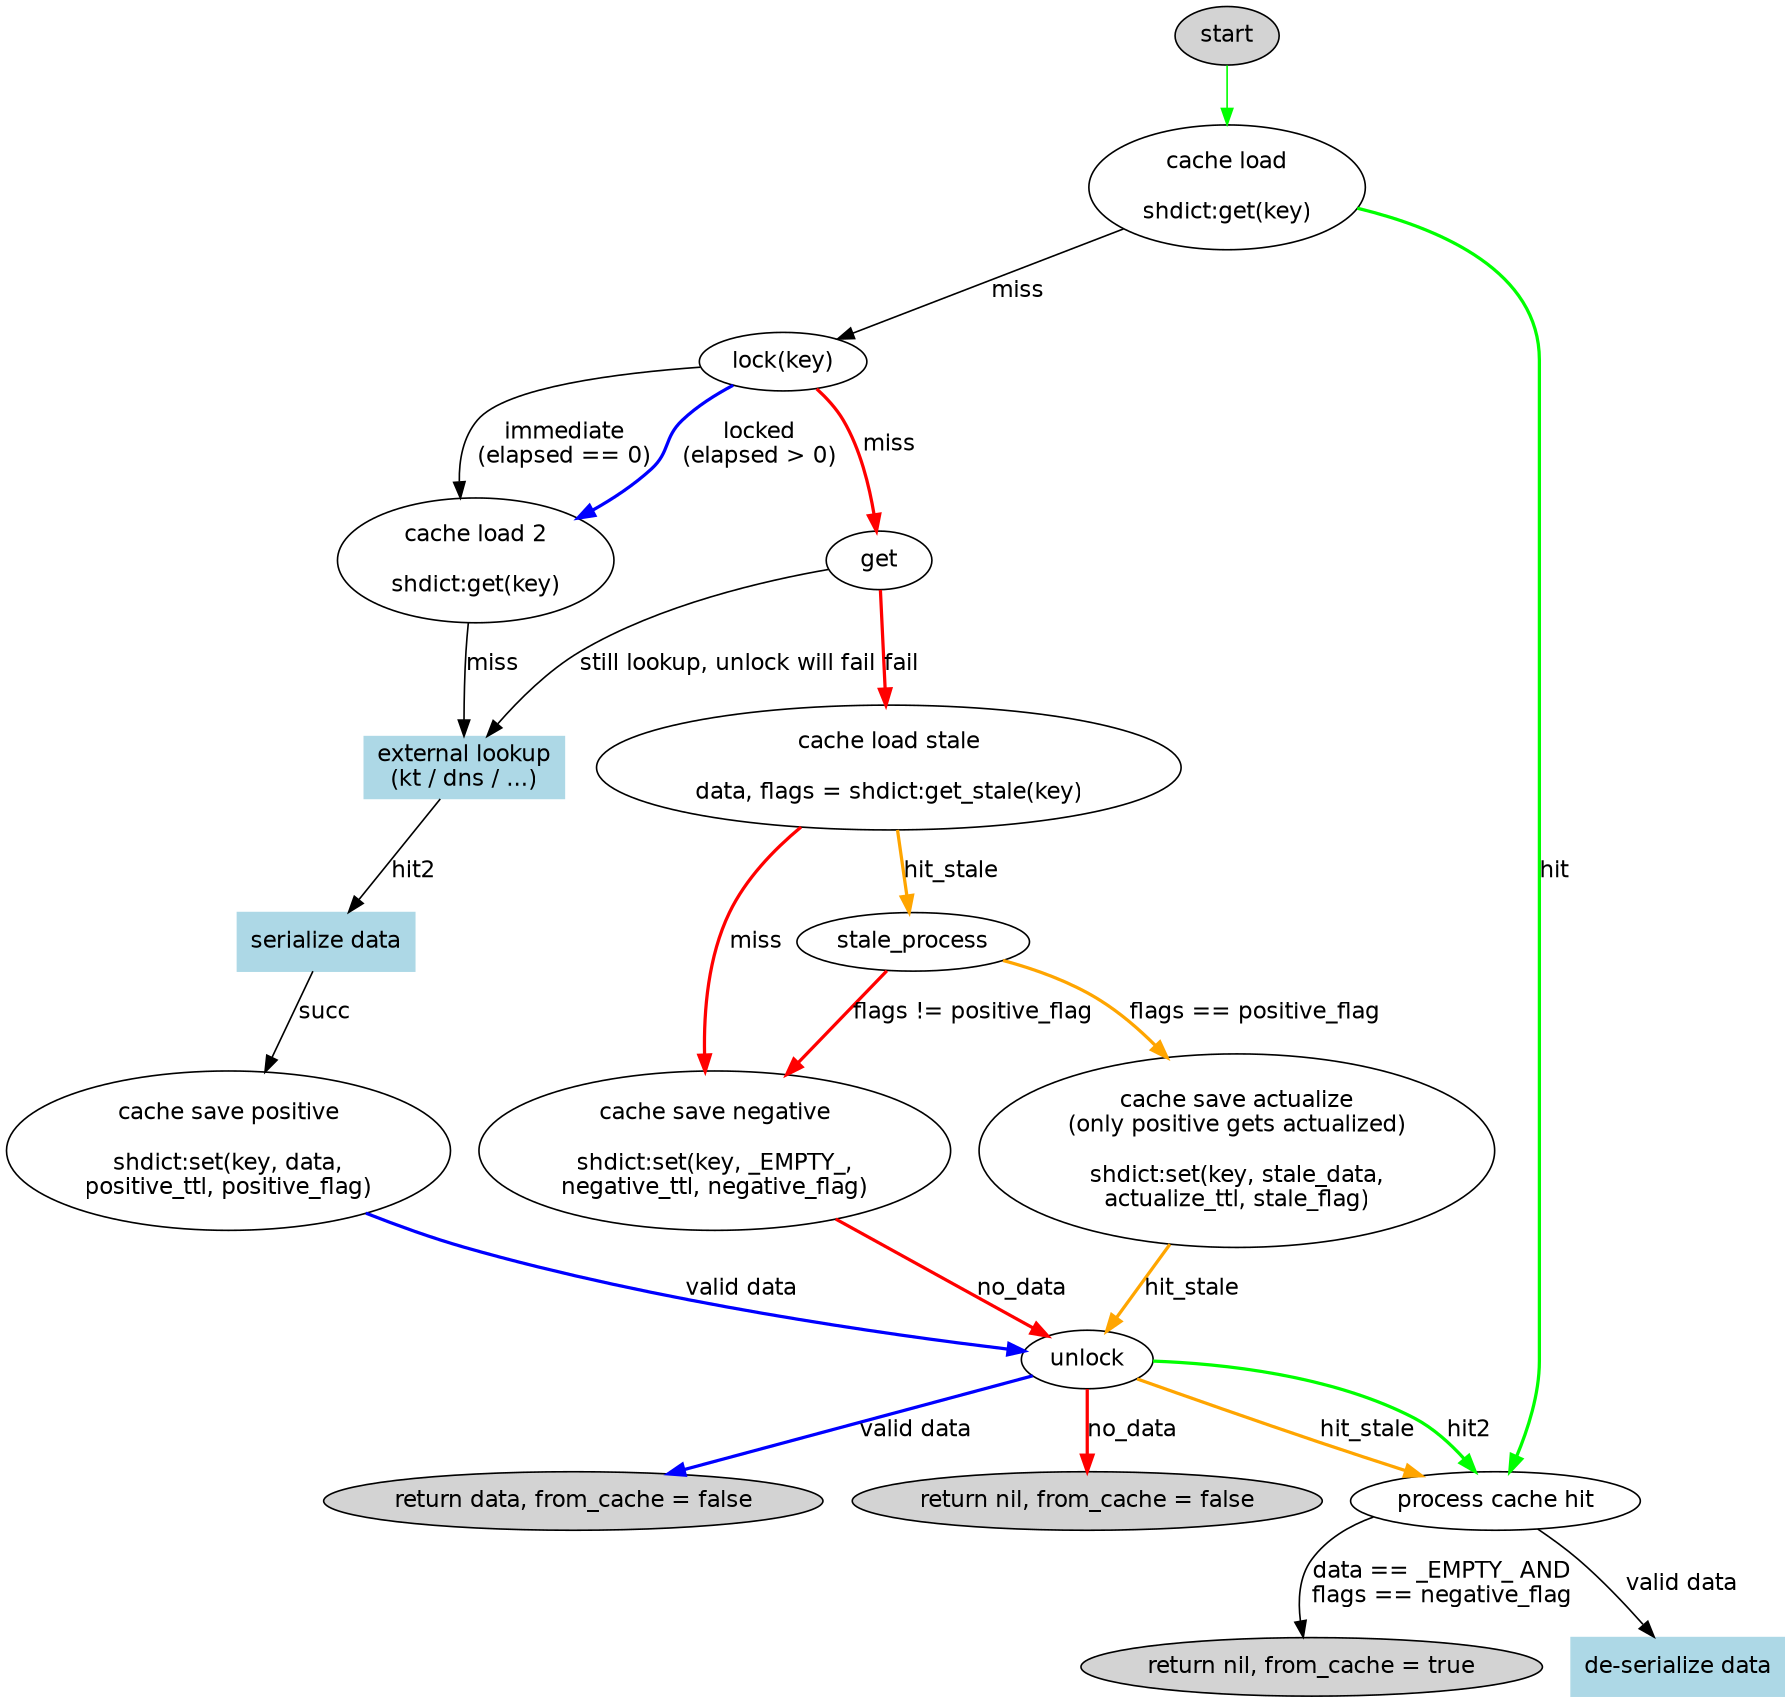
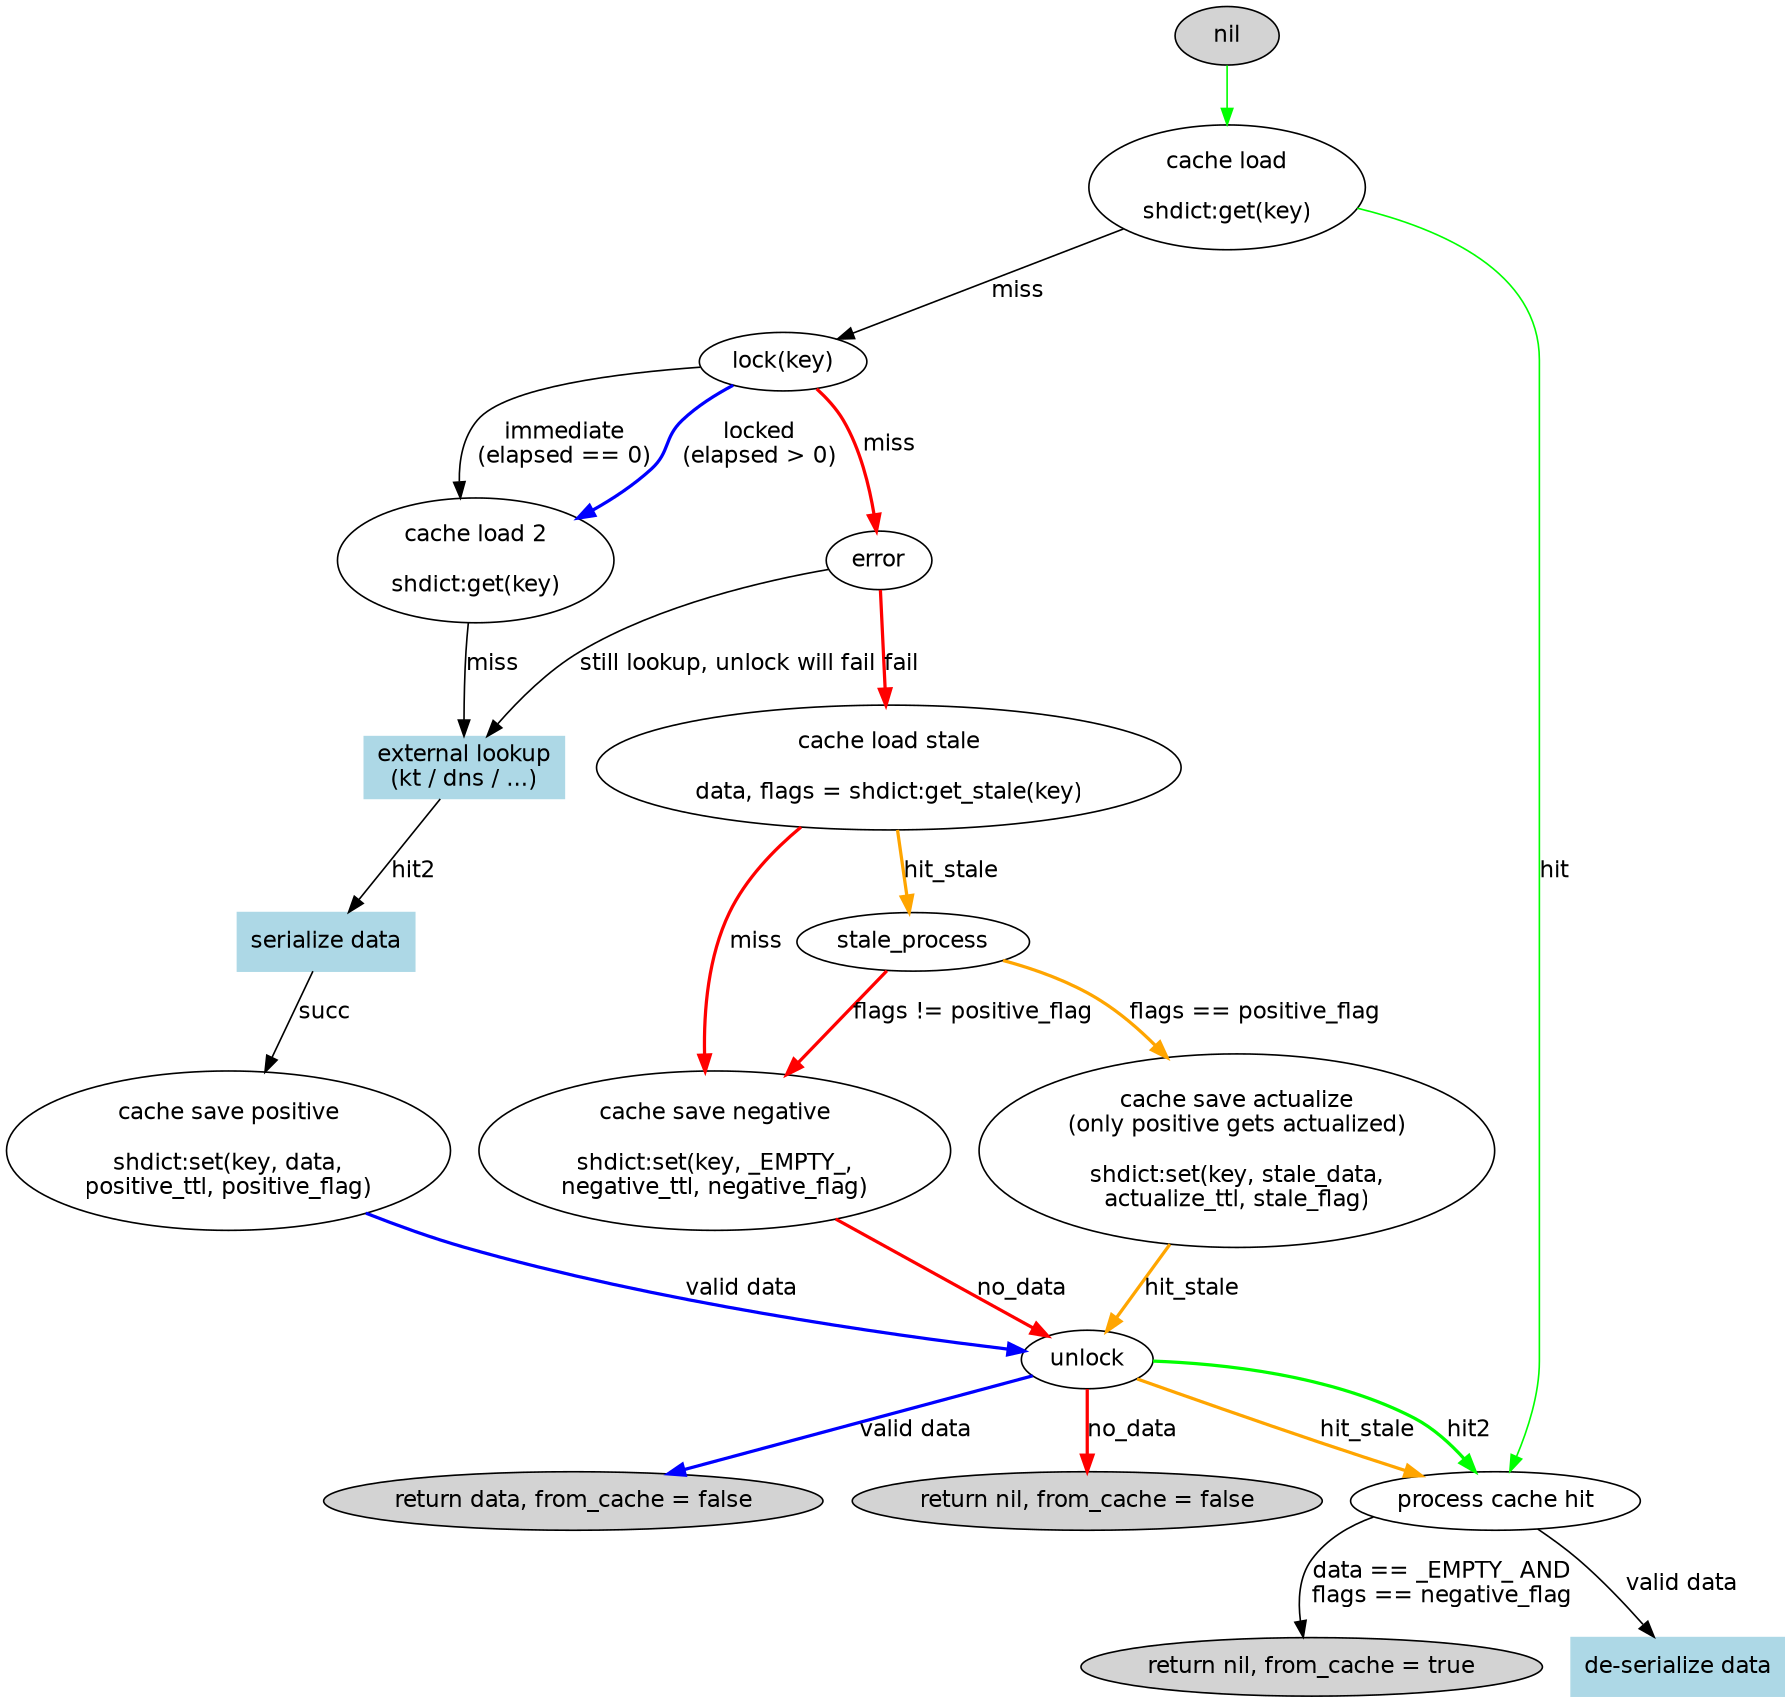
node "start": label "start" -> "nil"
node "get": label "get" -> "error"
edge "cache load shdict:get(key)" -> "process cache hit": style bold -> solid
